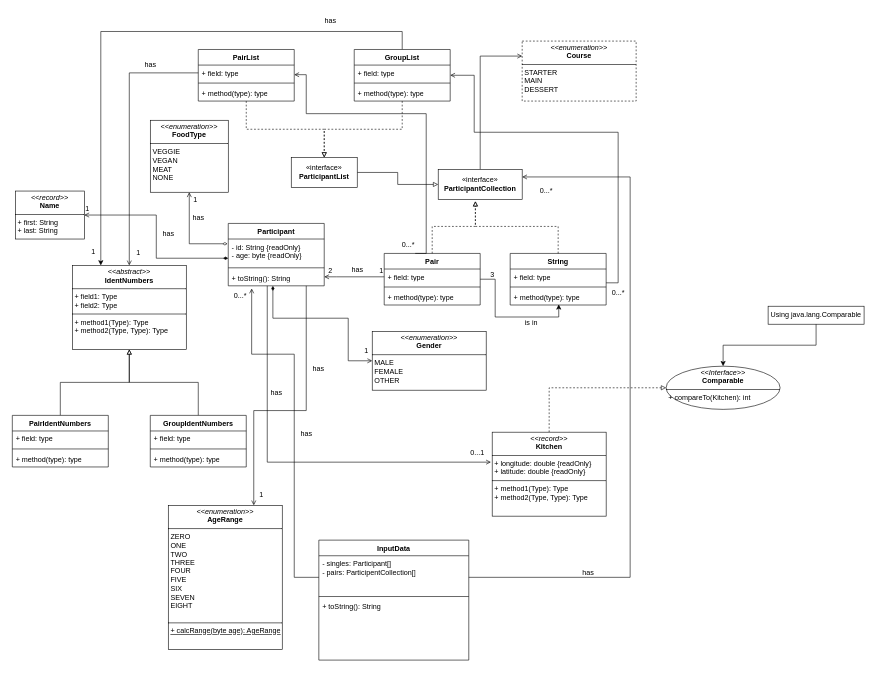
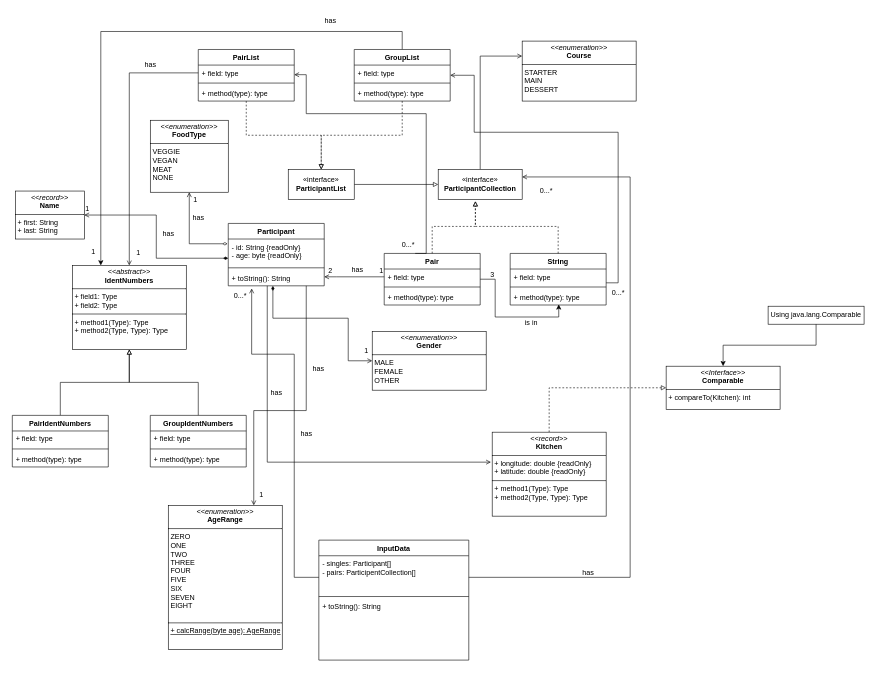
node "<<enumeration>> Course STARTER MAIN DESSERT": style dashed -> solid
node "«interface» ParticipantList": moved (324, 173) -> (321, 185)
node "<<Interface>> Comparable + compareTo(Kitchen): int": shape ellipse -> rectangle
node "0...1": removed
